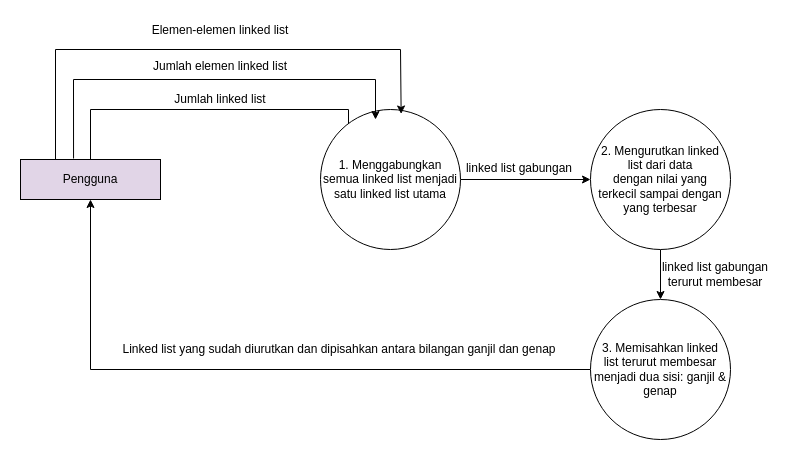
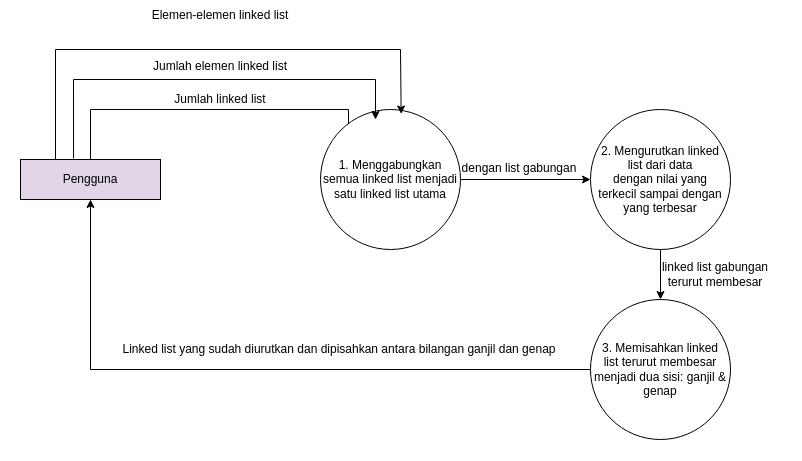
node "Elemen-elemen linked list": moved (221, 31) -> (221, 16)
node "linked list gabungan": label "linked list gabungan" -> "dengan list gabungan"
